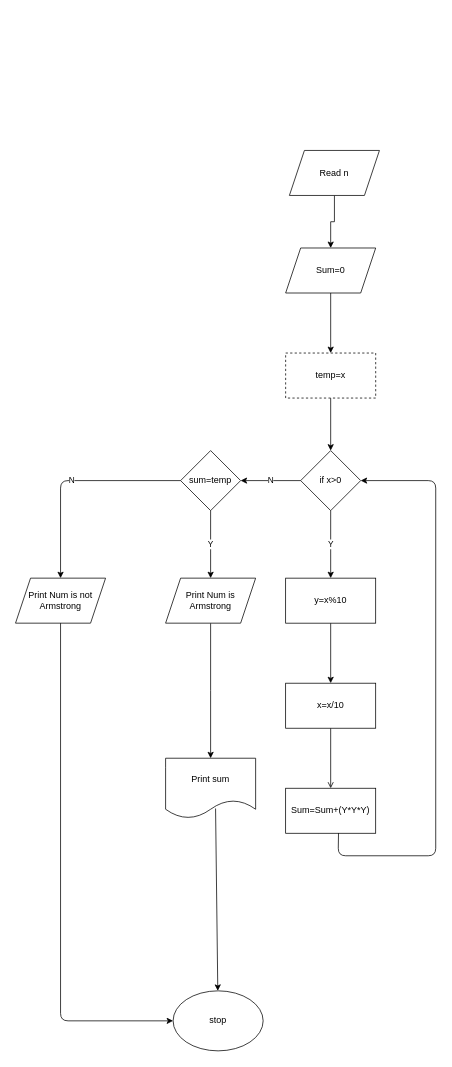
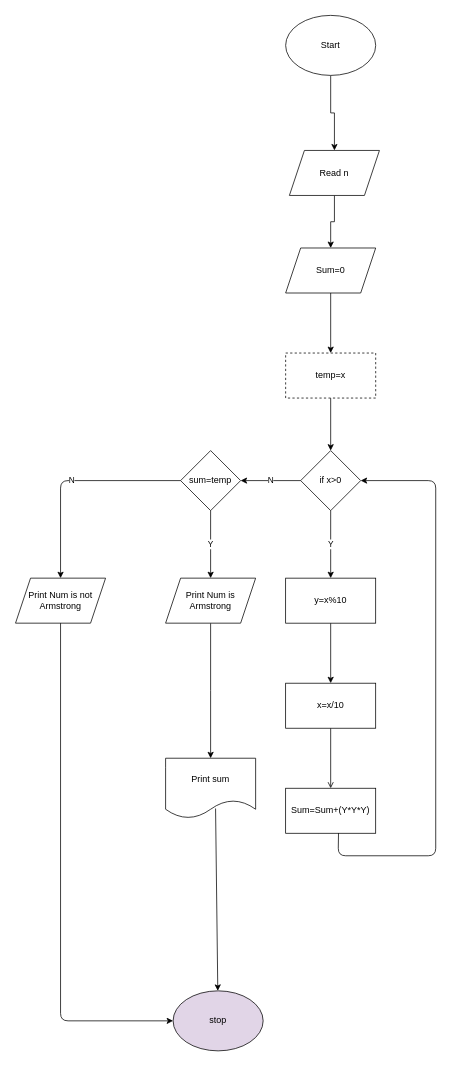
node "Start": added
edge "Start" -> "Read n": added
node "stop": fillcolor #ffffff -> #e1d5e7
